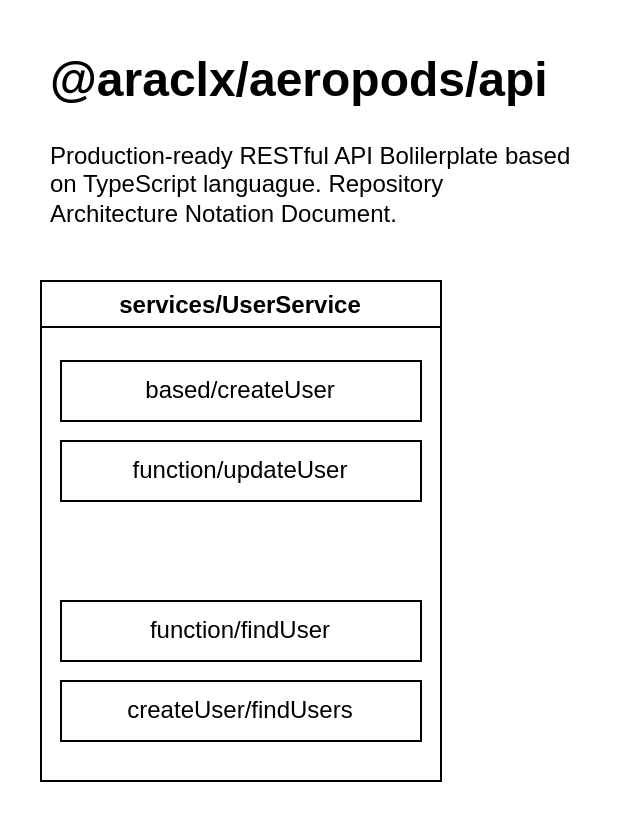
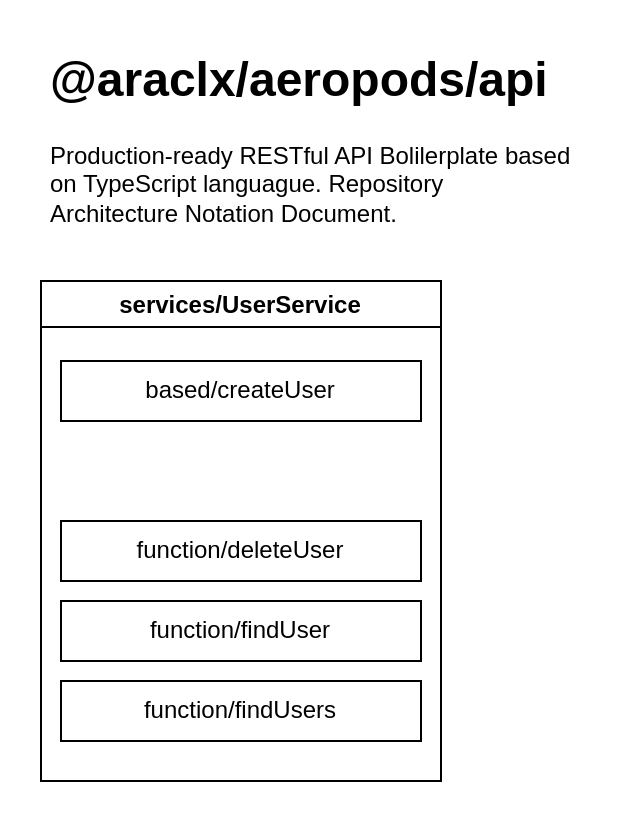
node "function/updateUser": removed
node "function/deleteUser": added
node "createUser/findUsers": label "createUser/findUsers" -> "function/findUsers"
